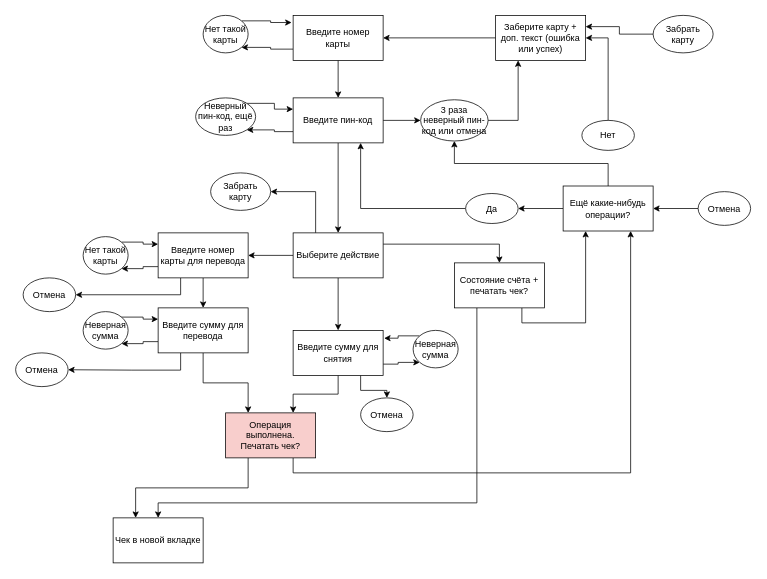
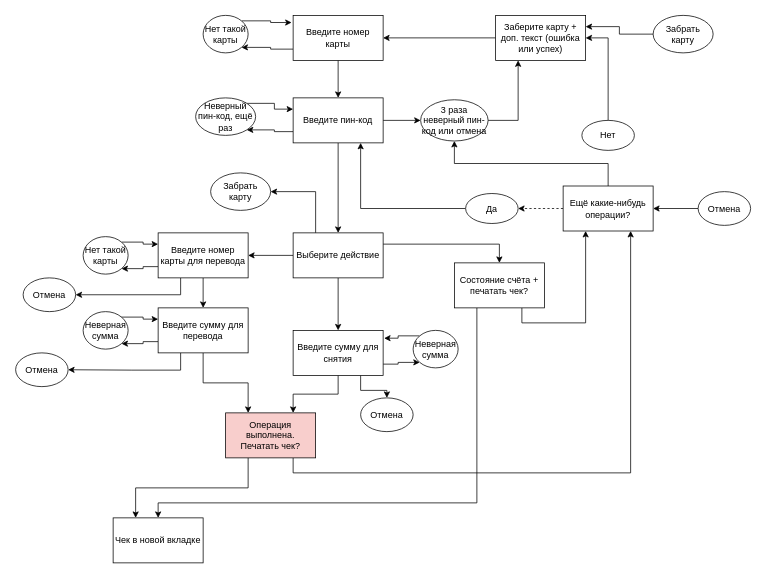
edge "Ещё какие-нибудь операции?" -> "Да": style solid -> dashed
